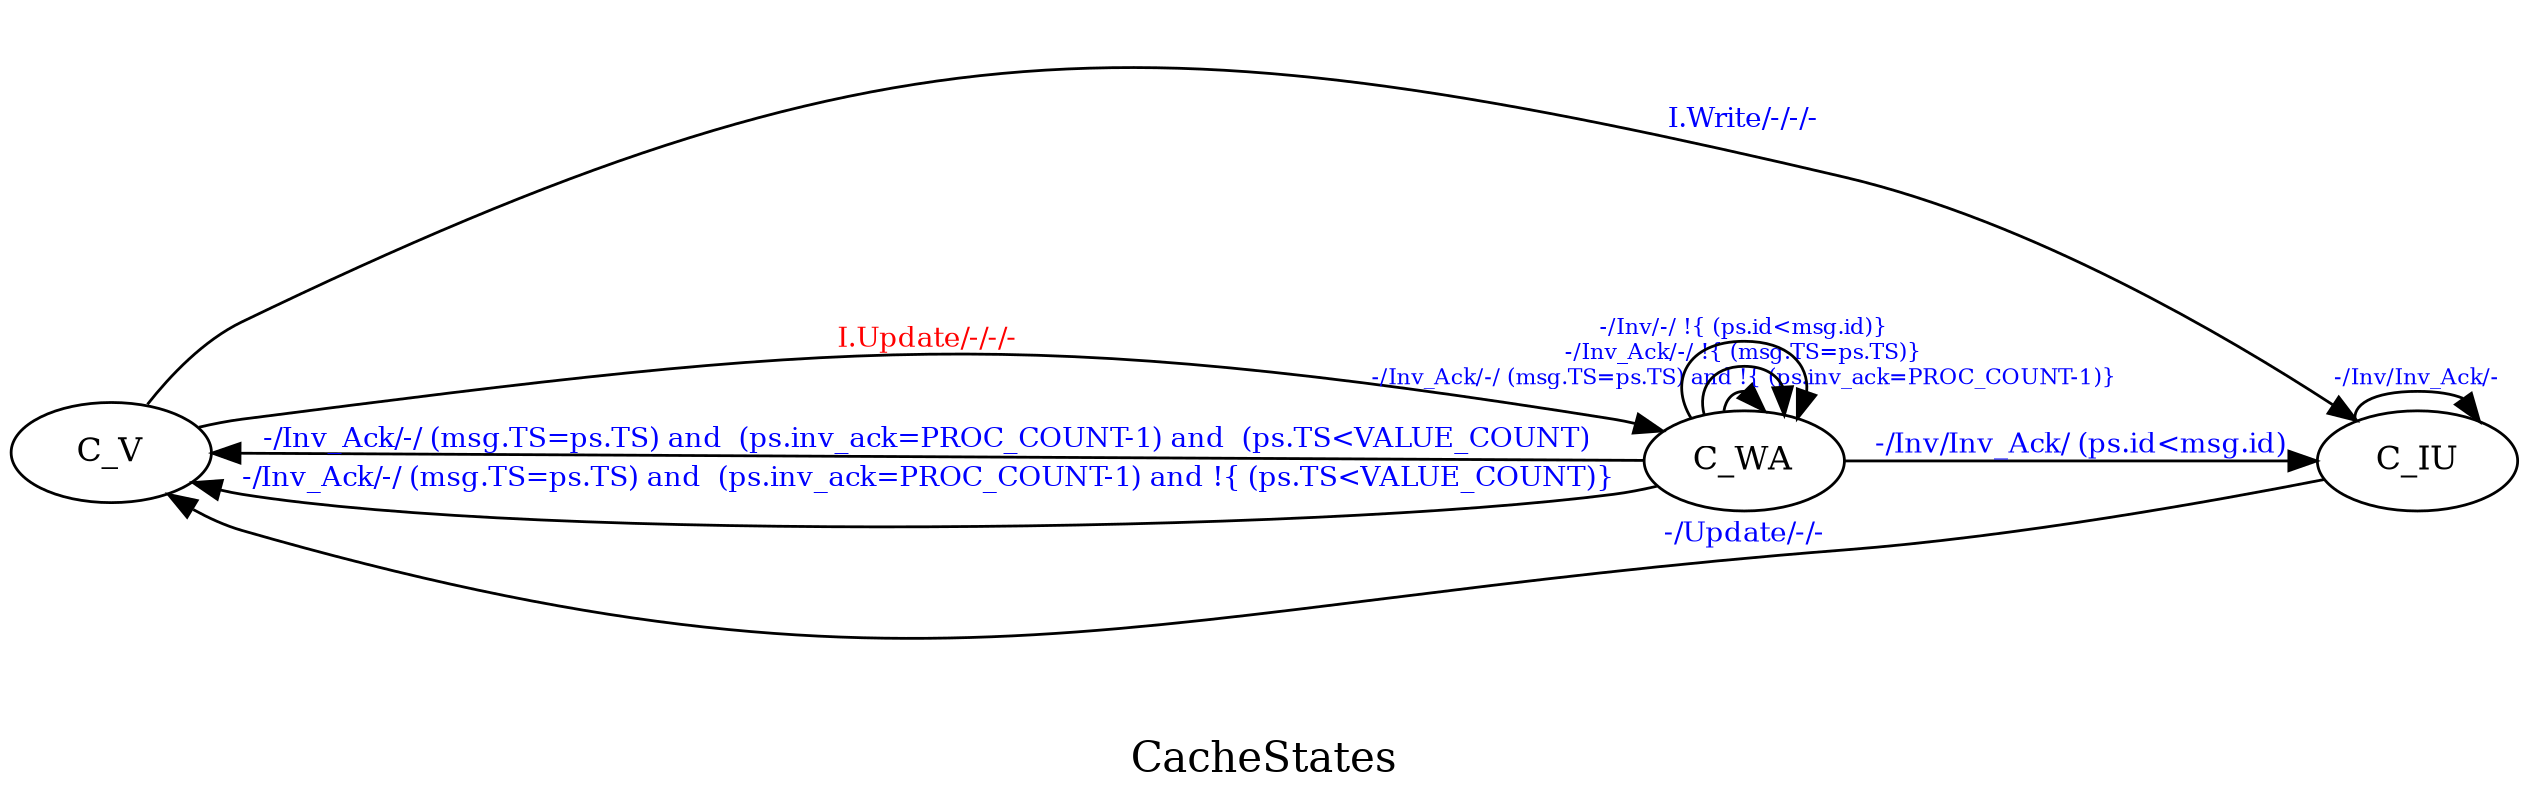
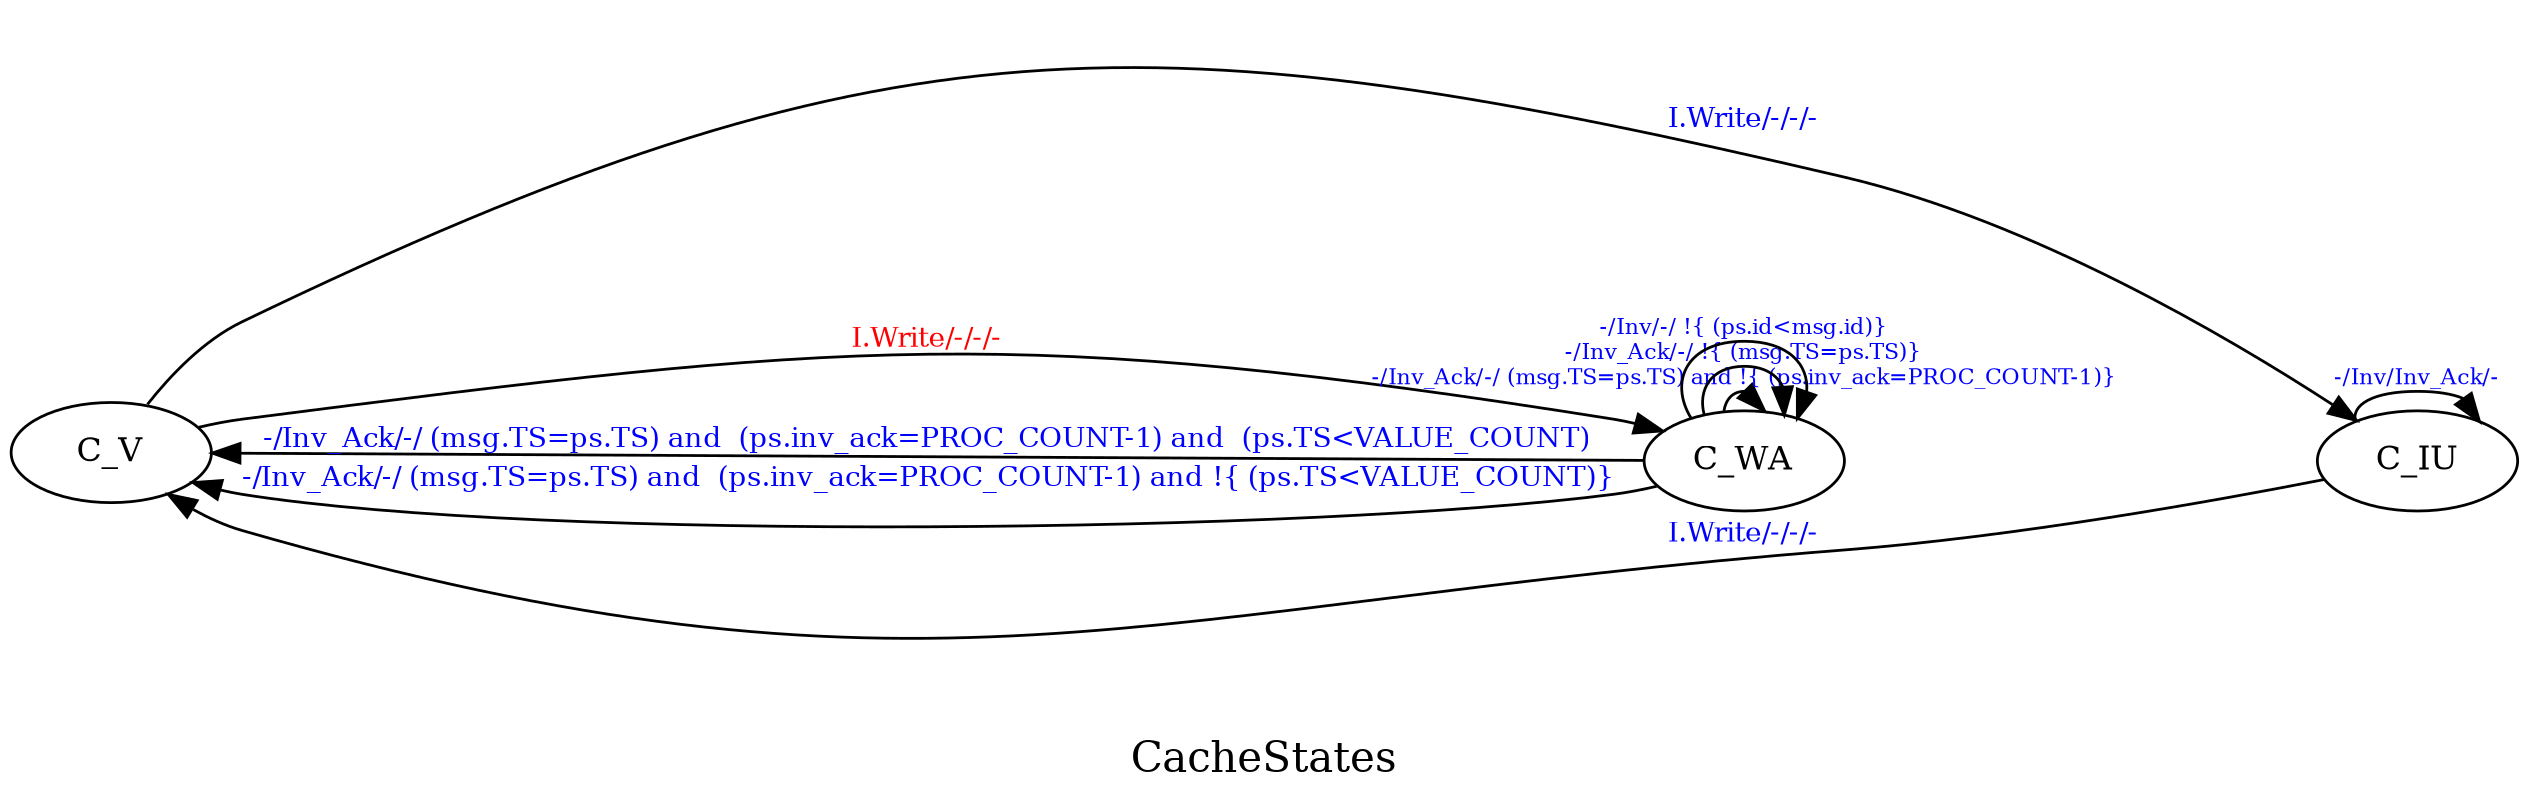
edge "C_V" -> "C_WA": label "I.Update/-/-/-" -> "I.Write/-/-/-"
edge "C_WA" -> "C_IU": removed, label "-/Inv/Inv_Ack/ (ps.id<msg.id)"
edge "C_IU" -> "C_V": label "-/Update/-/-" -> "I.Write/-/-/-"
